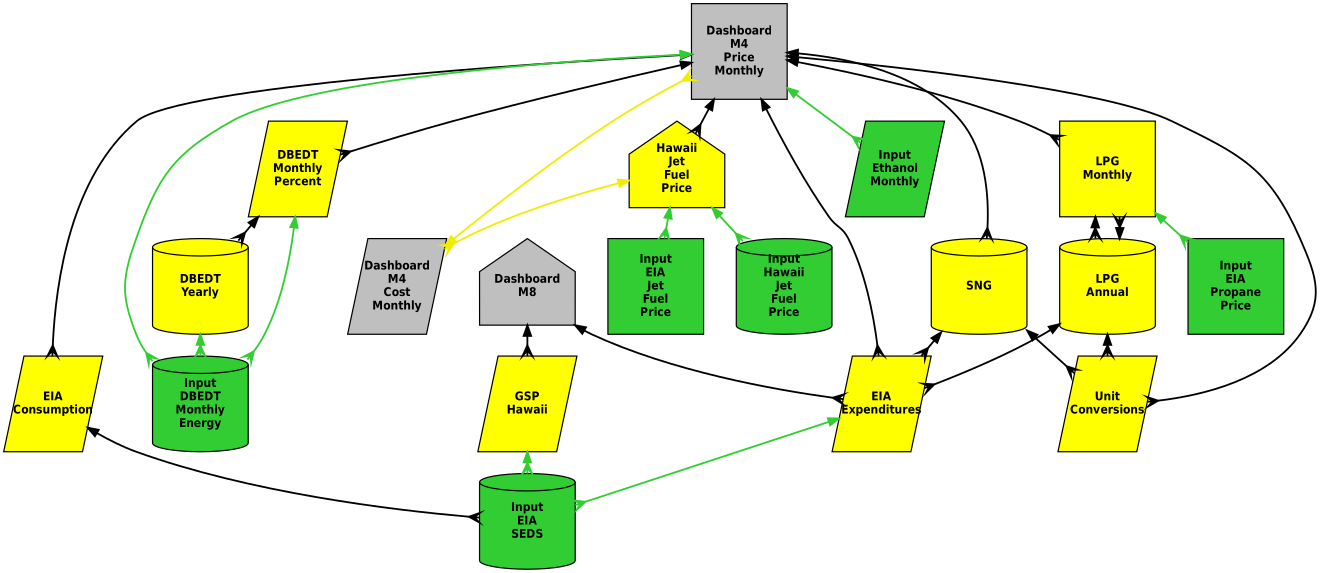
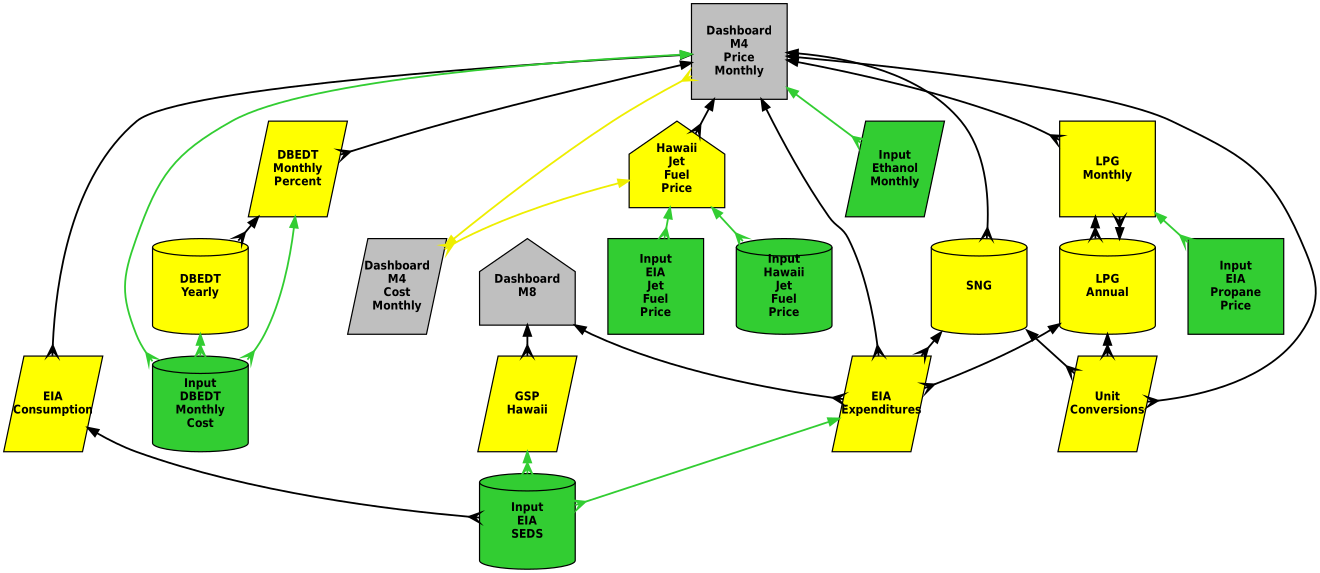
node "Input DBEDT Monthly Energy": label "Input DBEDT Monthly Energy" -> "Input DBEDT Monthly Cost"
